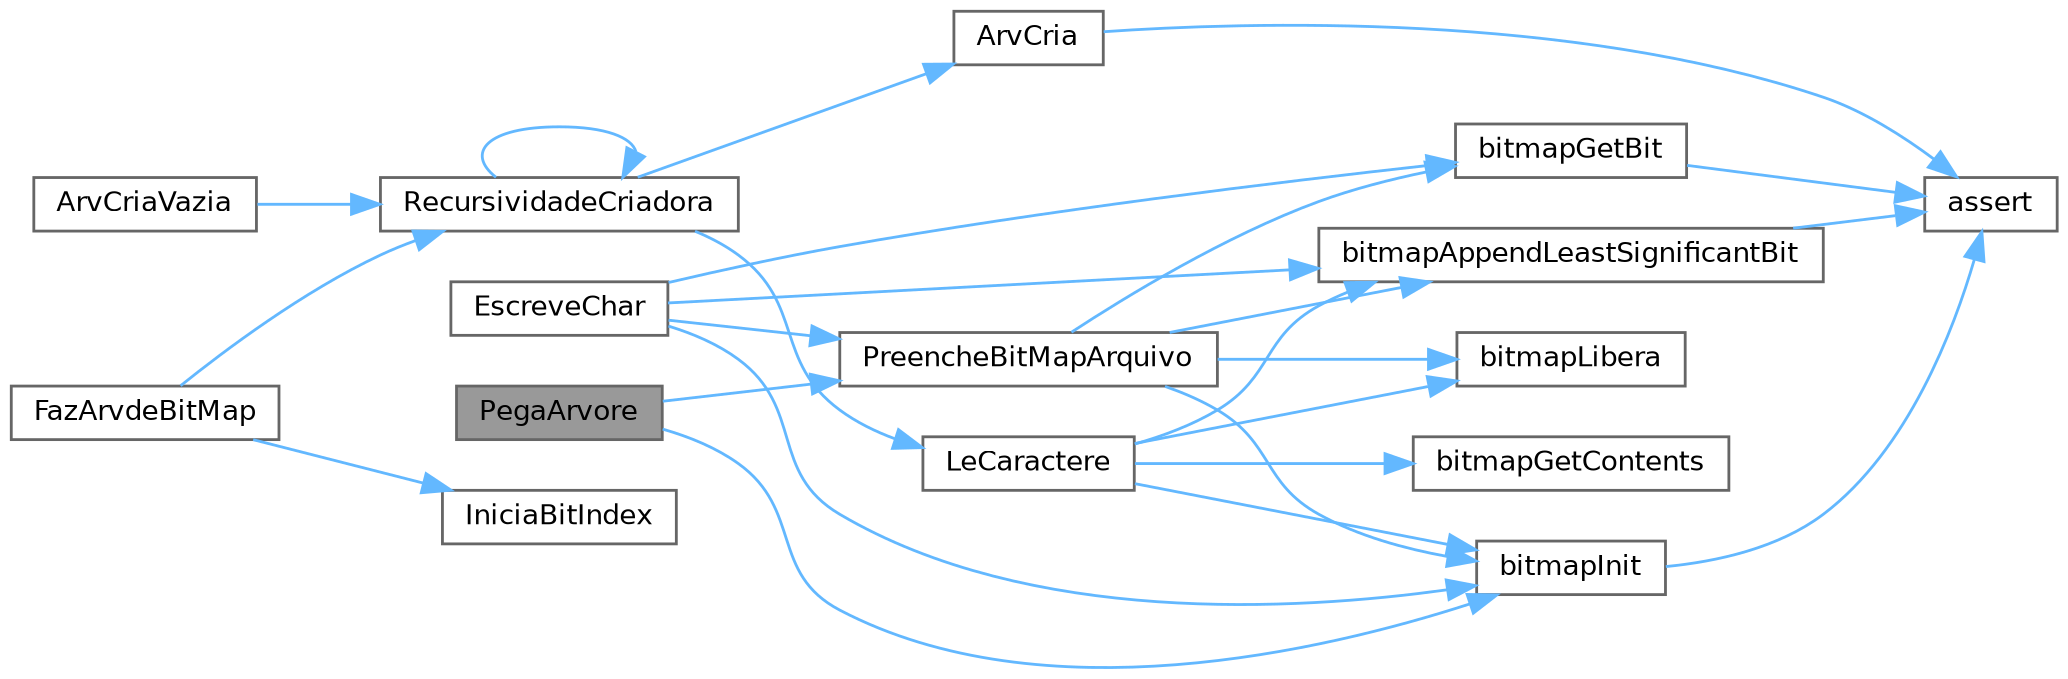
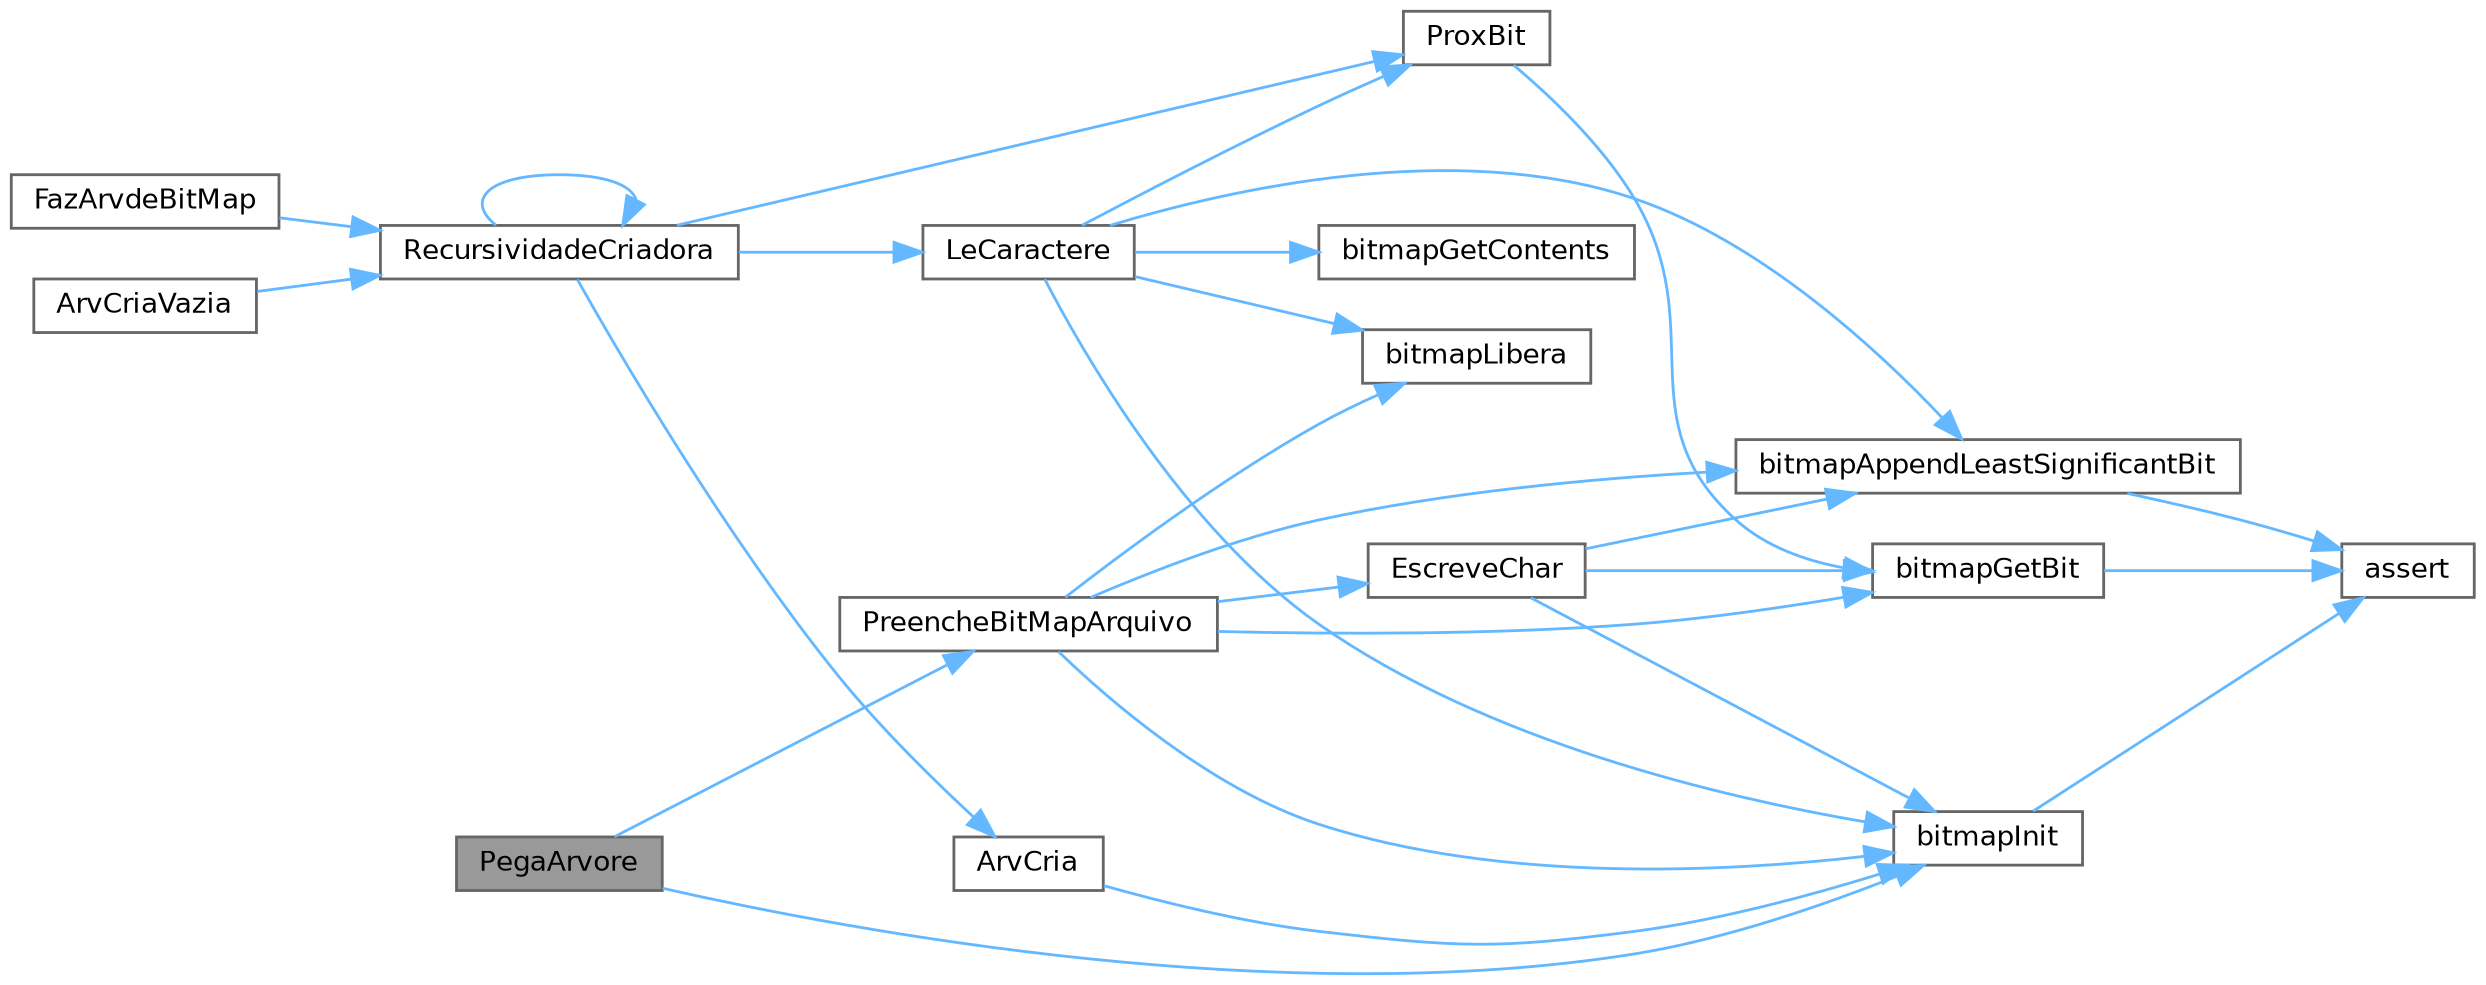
edge "ArvCria" -> "assert": now "ArvCria" -> "bitmapInit"
node "ProxBit": added
edge "EscreveChar" -> "PreencheBitMapArquivo": reversed
node "IniciaBitIndex": removed
